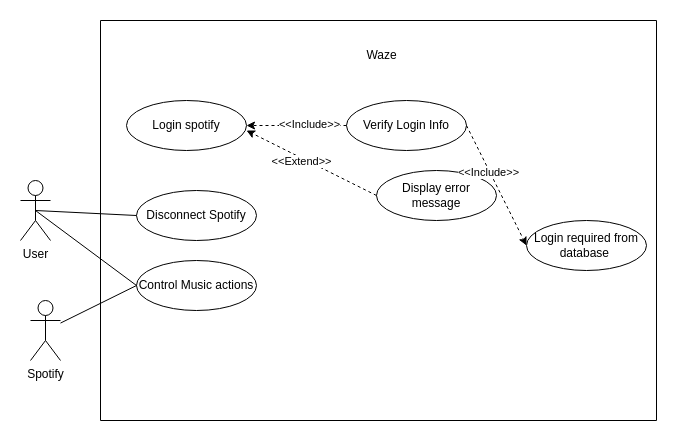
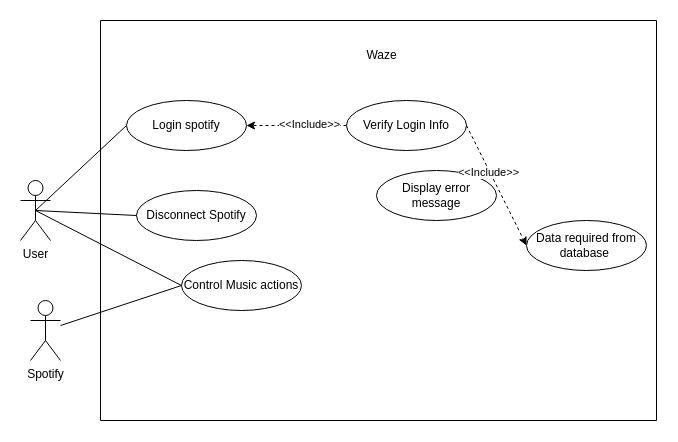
edge "Display error message" -> "Login spotify": removed, label "<<Extend>>"
edge "Login spotify" -- "User": added
node "Login required from database": label "Login required from database" -> "Data required from database"
node "Control Music actions": moved (197, 286) -> (242, 286)
